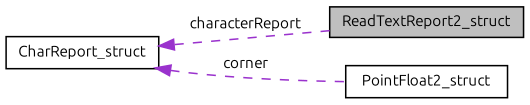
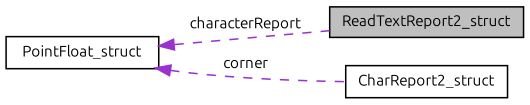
node "CharReport_struct": label "CharReport_struct" -> "PointFloat_struct"
node "PointFloat2_struct": label "PointFloat2_struct" -> "CharReport2_struct"
